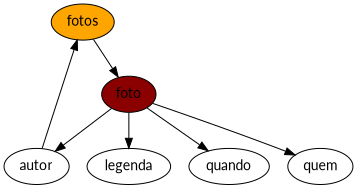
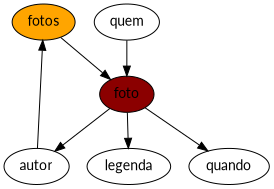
edge "foto" -> "quem": reversed
